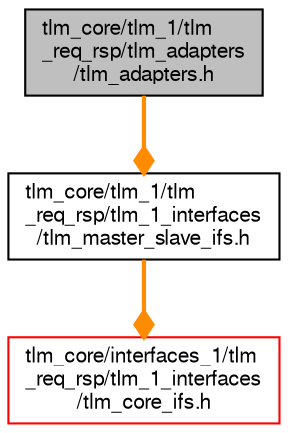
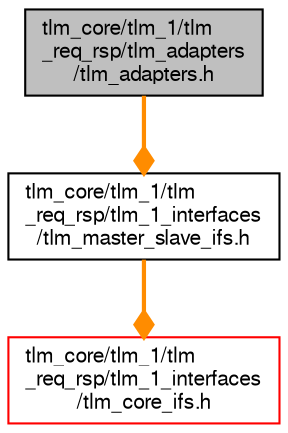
node "tlm_core/interfaces_1/tlm _req_rsp/tlm_1_interfaces /tlm_core_ifs.h": label "tlm_core/interfaces_1/tlm _req_rsp/tlm_1_interfaces /tlm_core_ifs.h" -> "tlm_core/tlm_1/tlm _req_rsp/tlm_1_interfaces /tlm_core_ifs.h"
